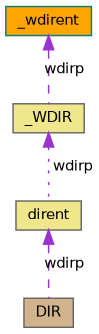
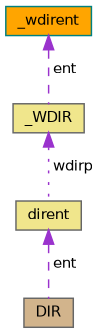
edge "_WDIR" -> "_wdirent": label " wdirp" -> " ent"
edge "DIR" -> "dirent": label " wdirp" -> " ent"
